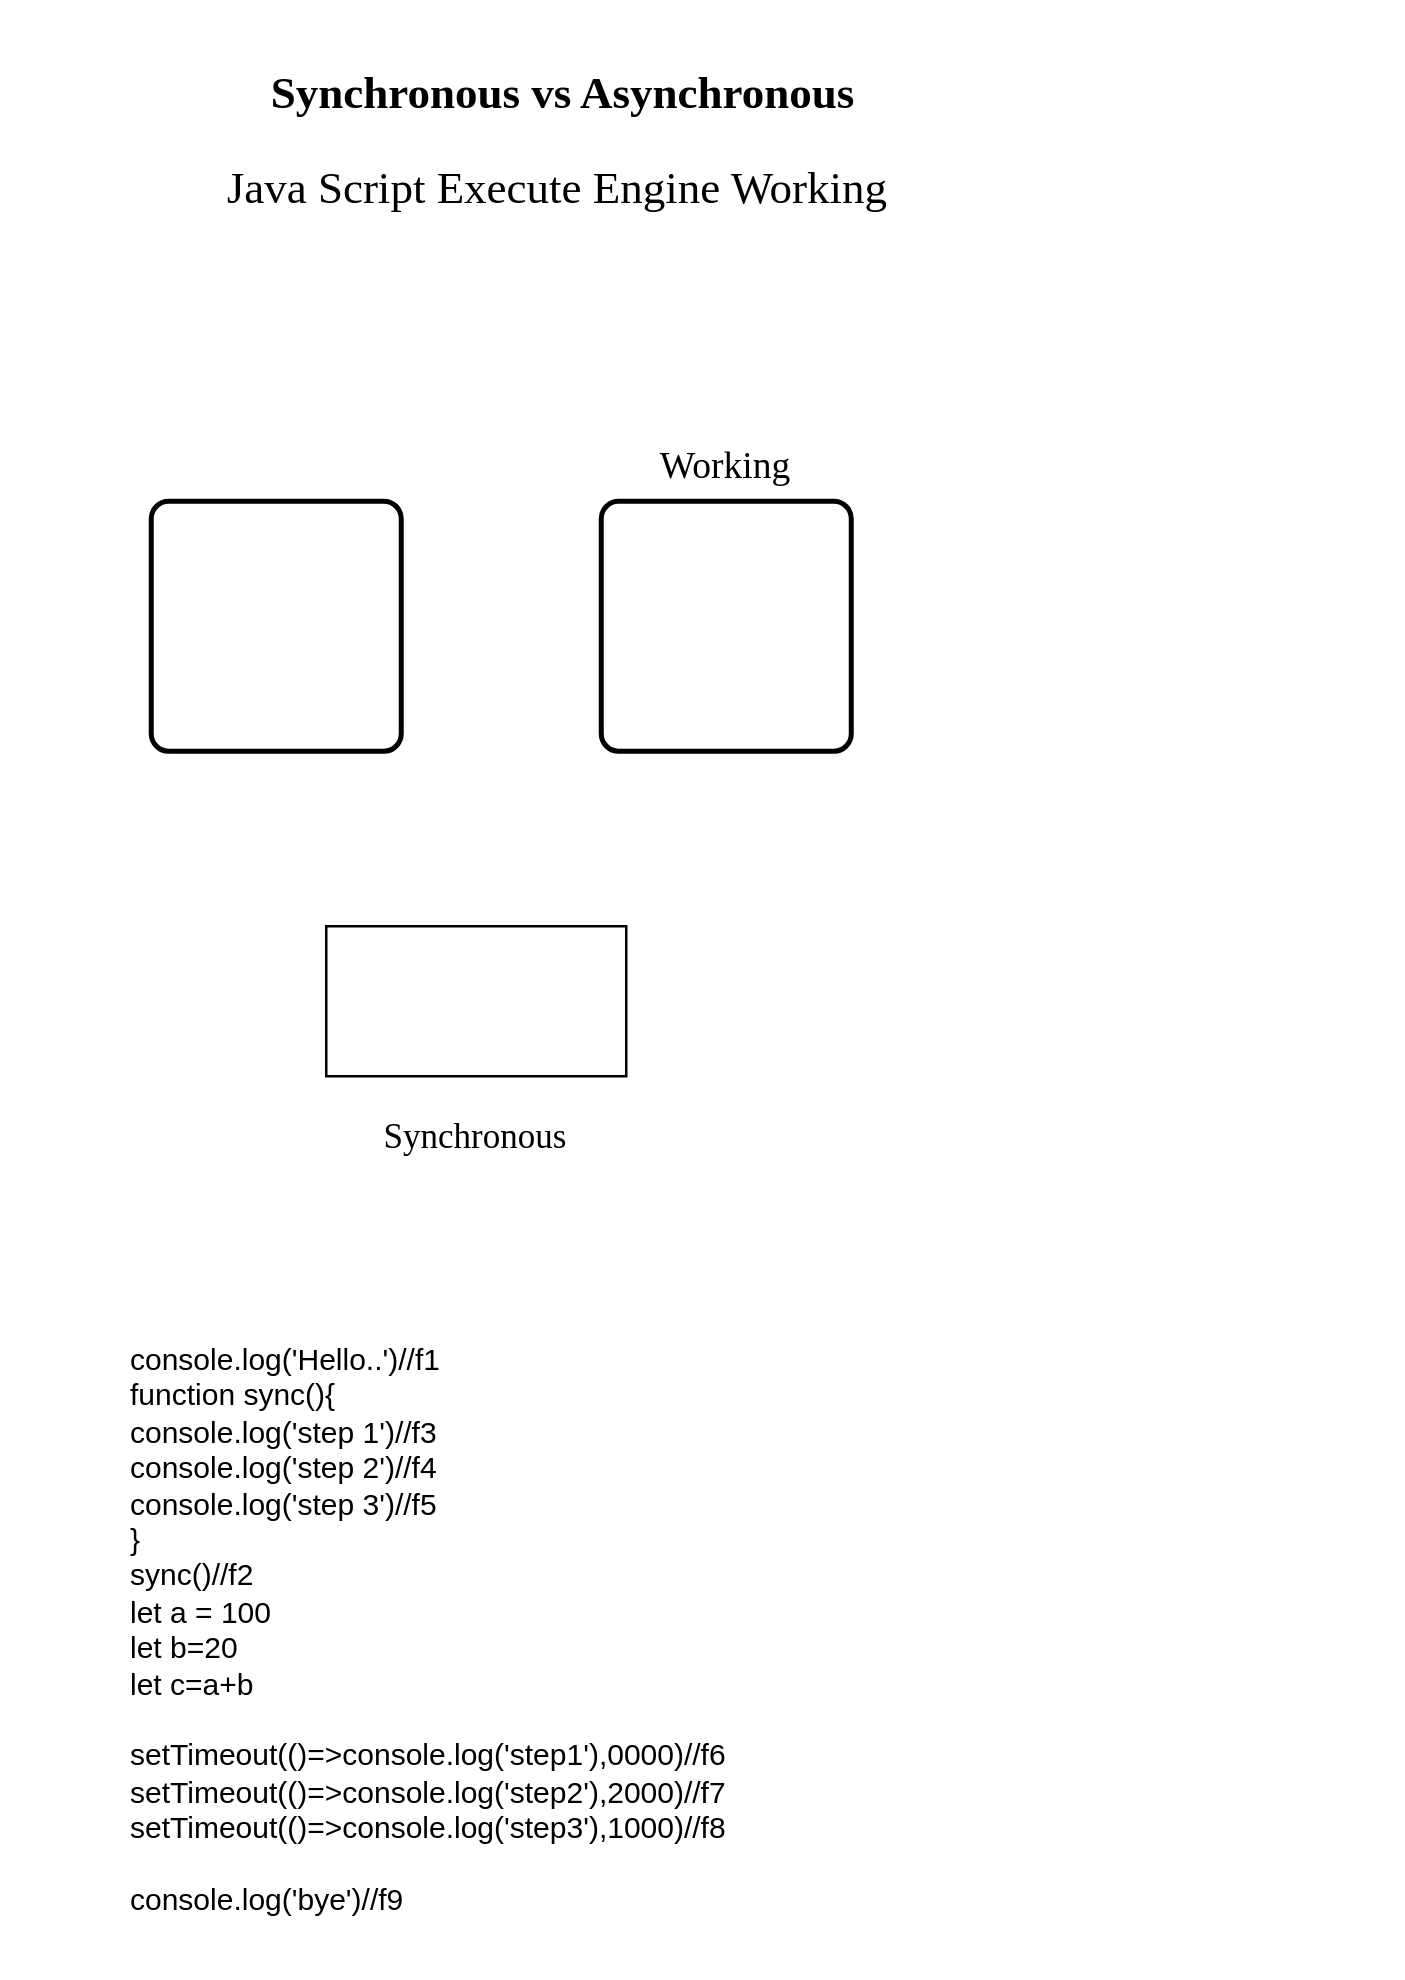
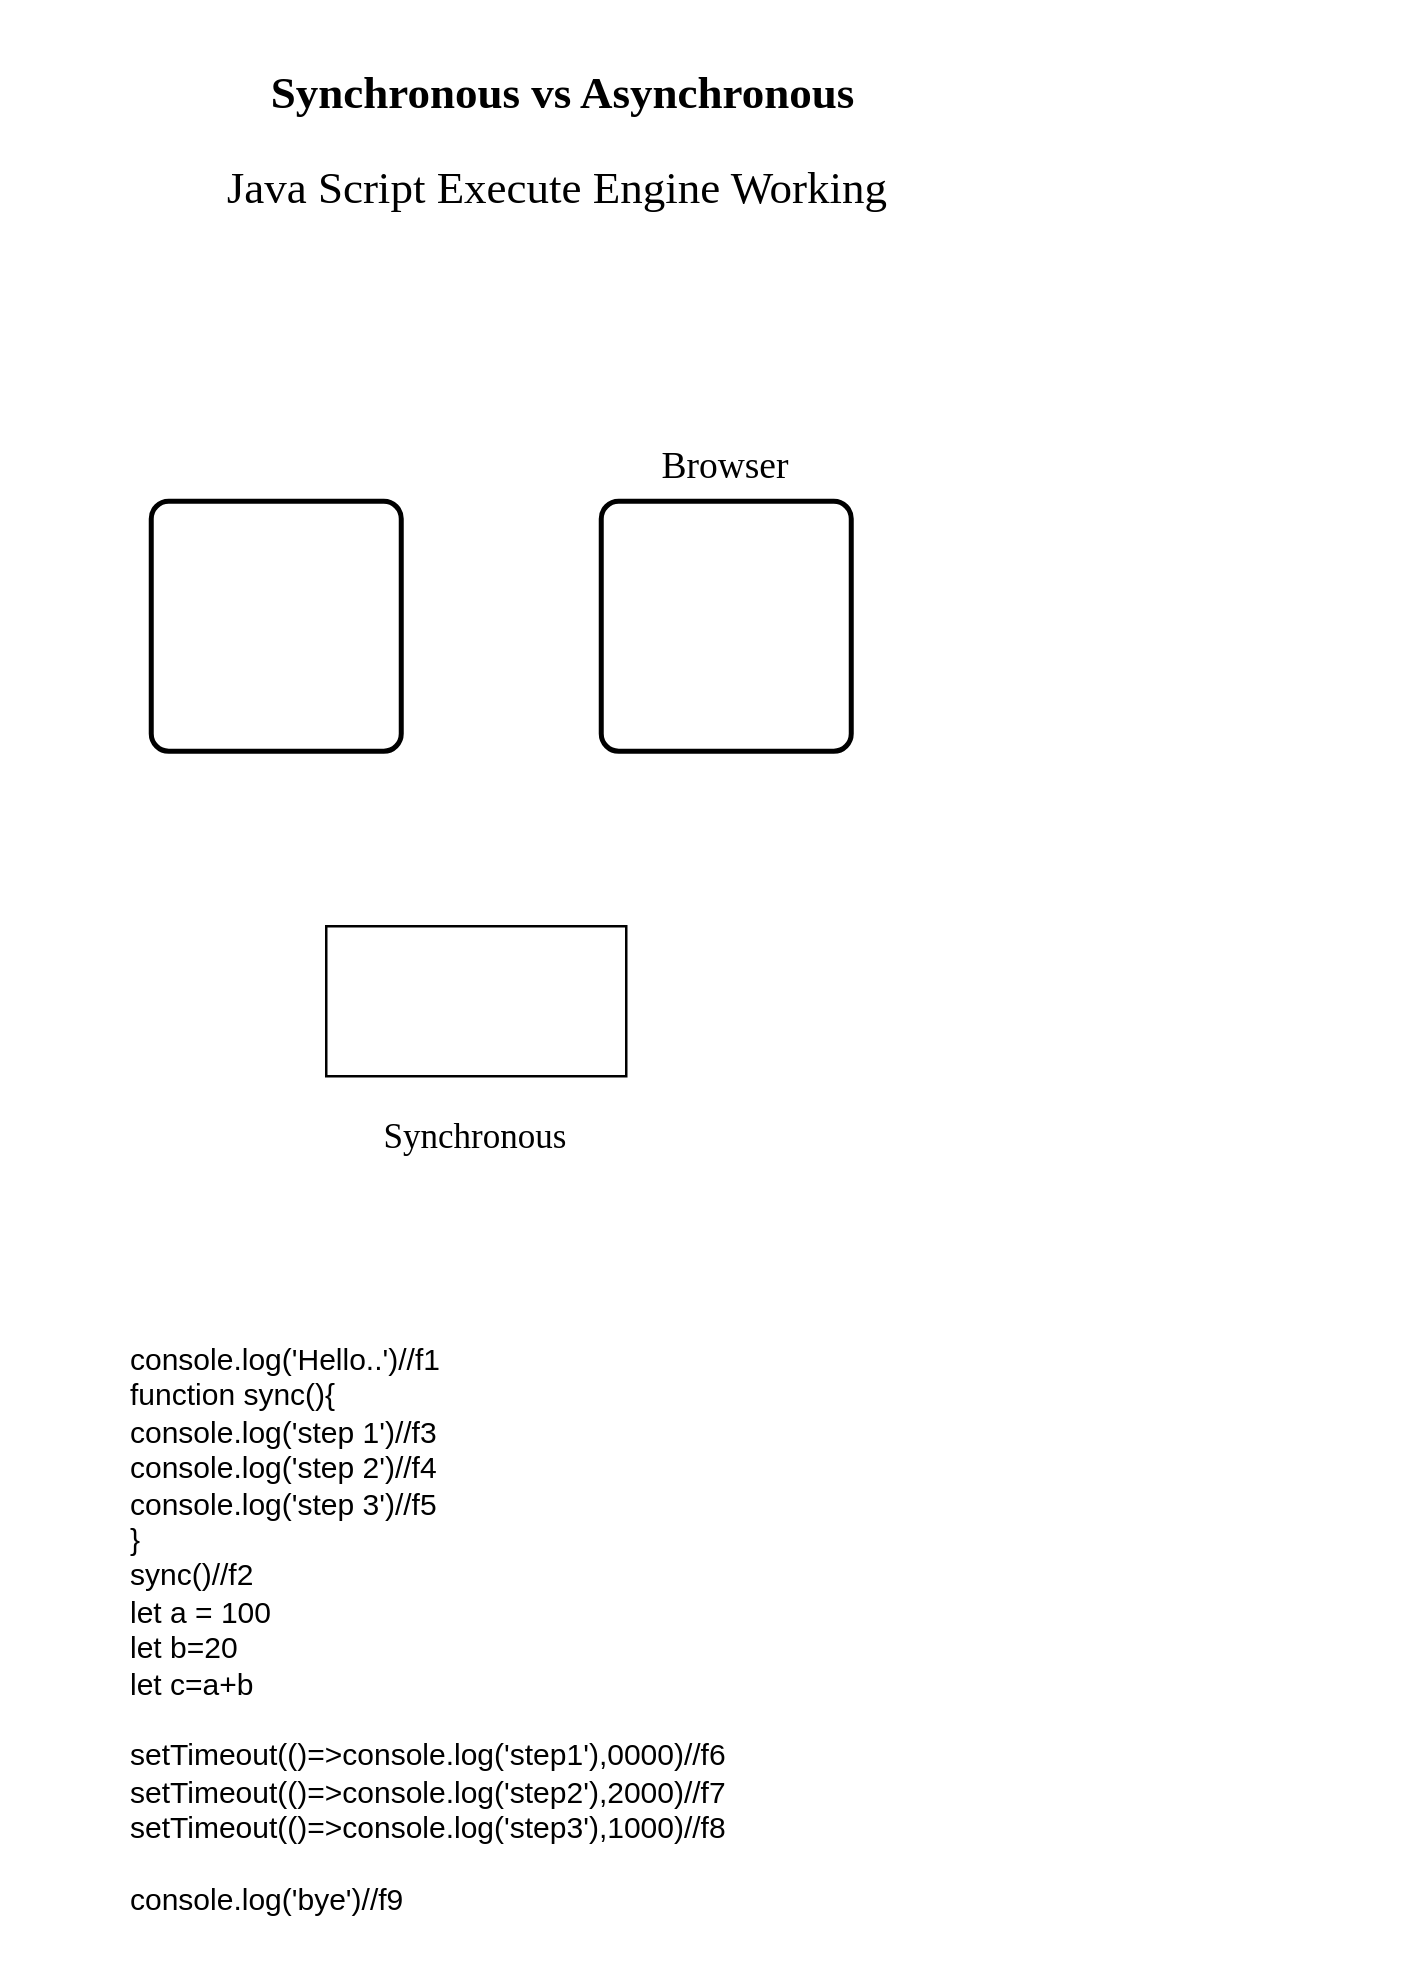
node "Working": label "Working" -> "Browser"
